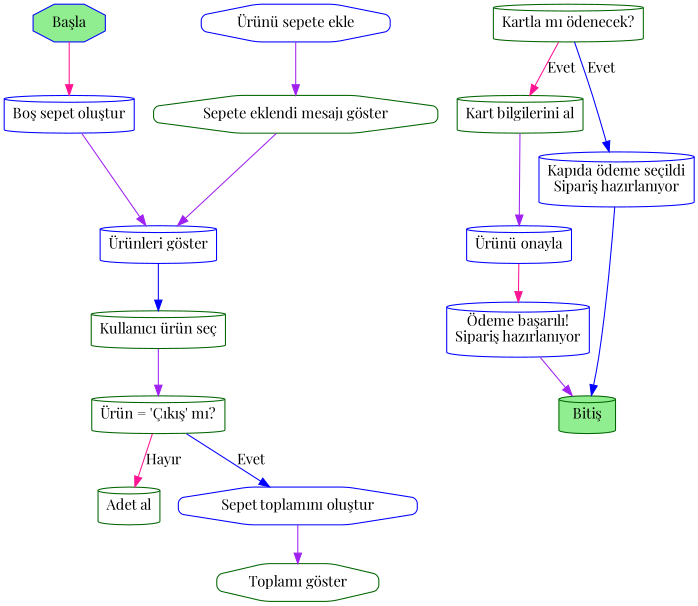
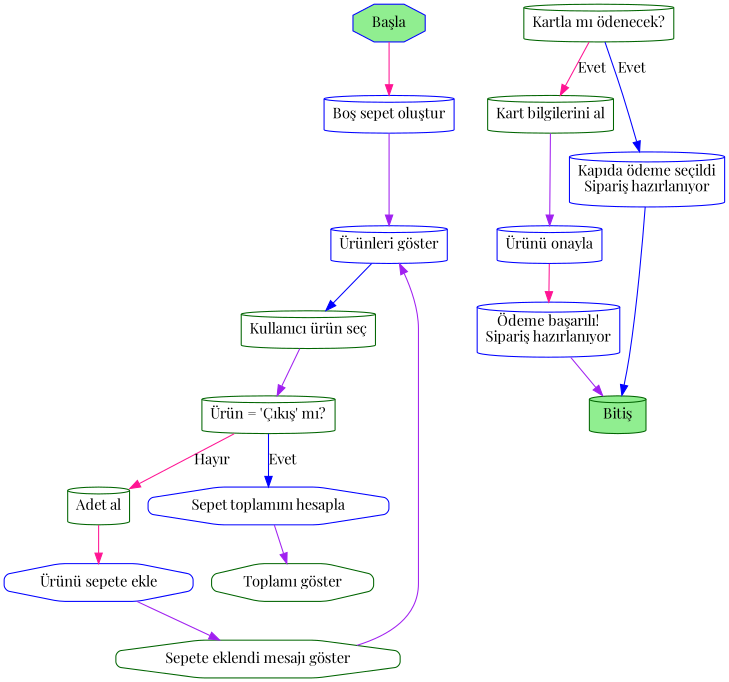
node "Sepet toplamını oluştur": label "Sepet toplamını oluştur" -> "Sepet toplamını hesapla"
edge "Adet al" -> "Ürünü sepete ekle": added
